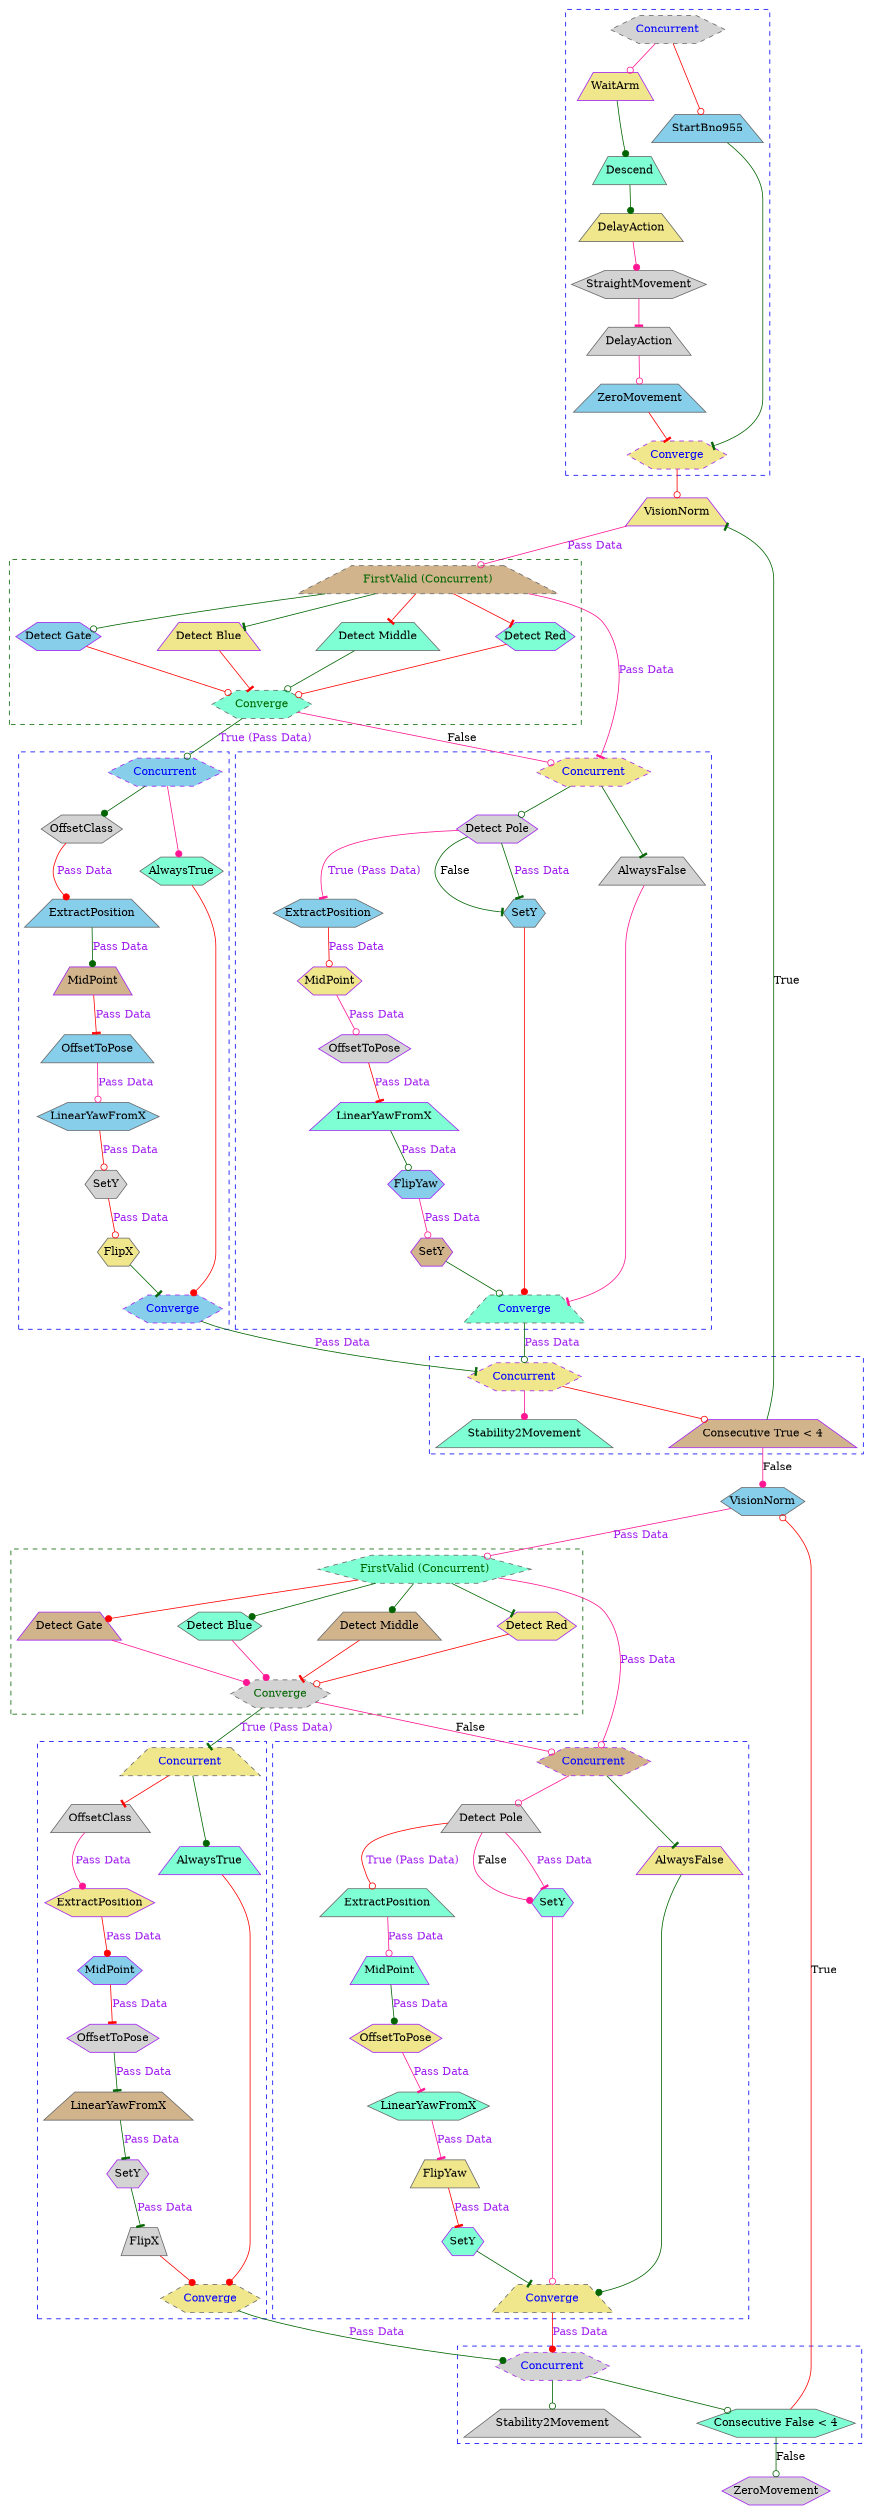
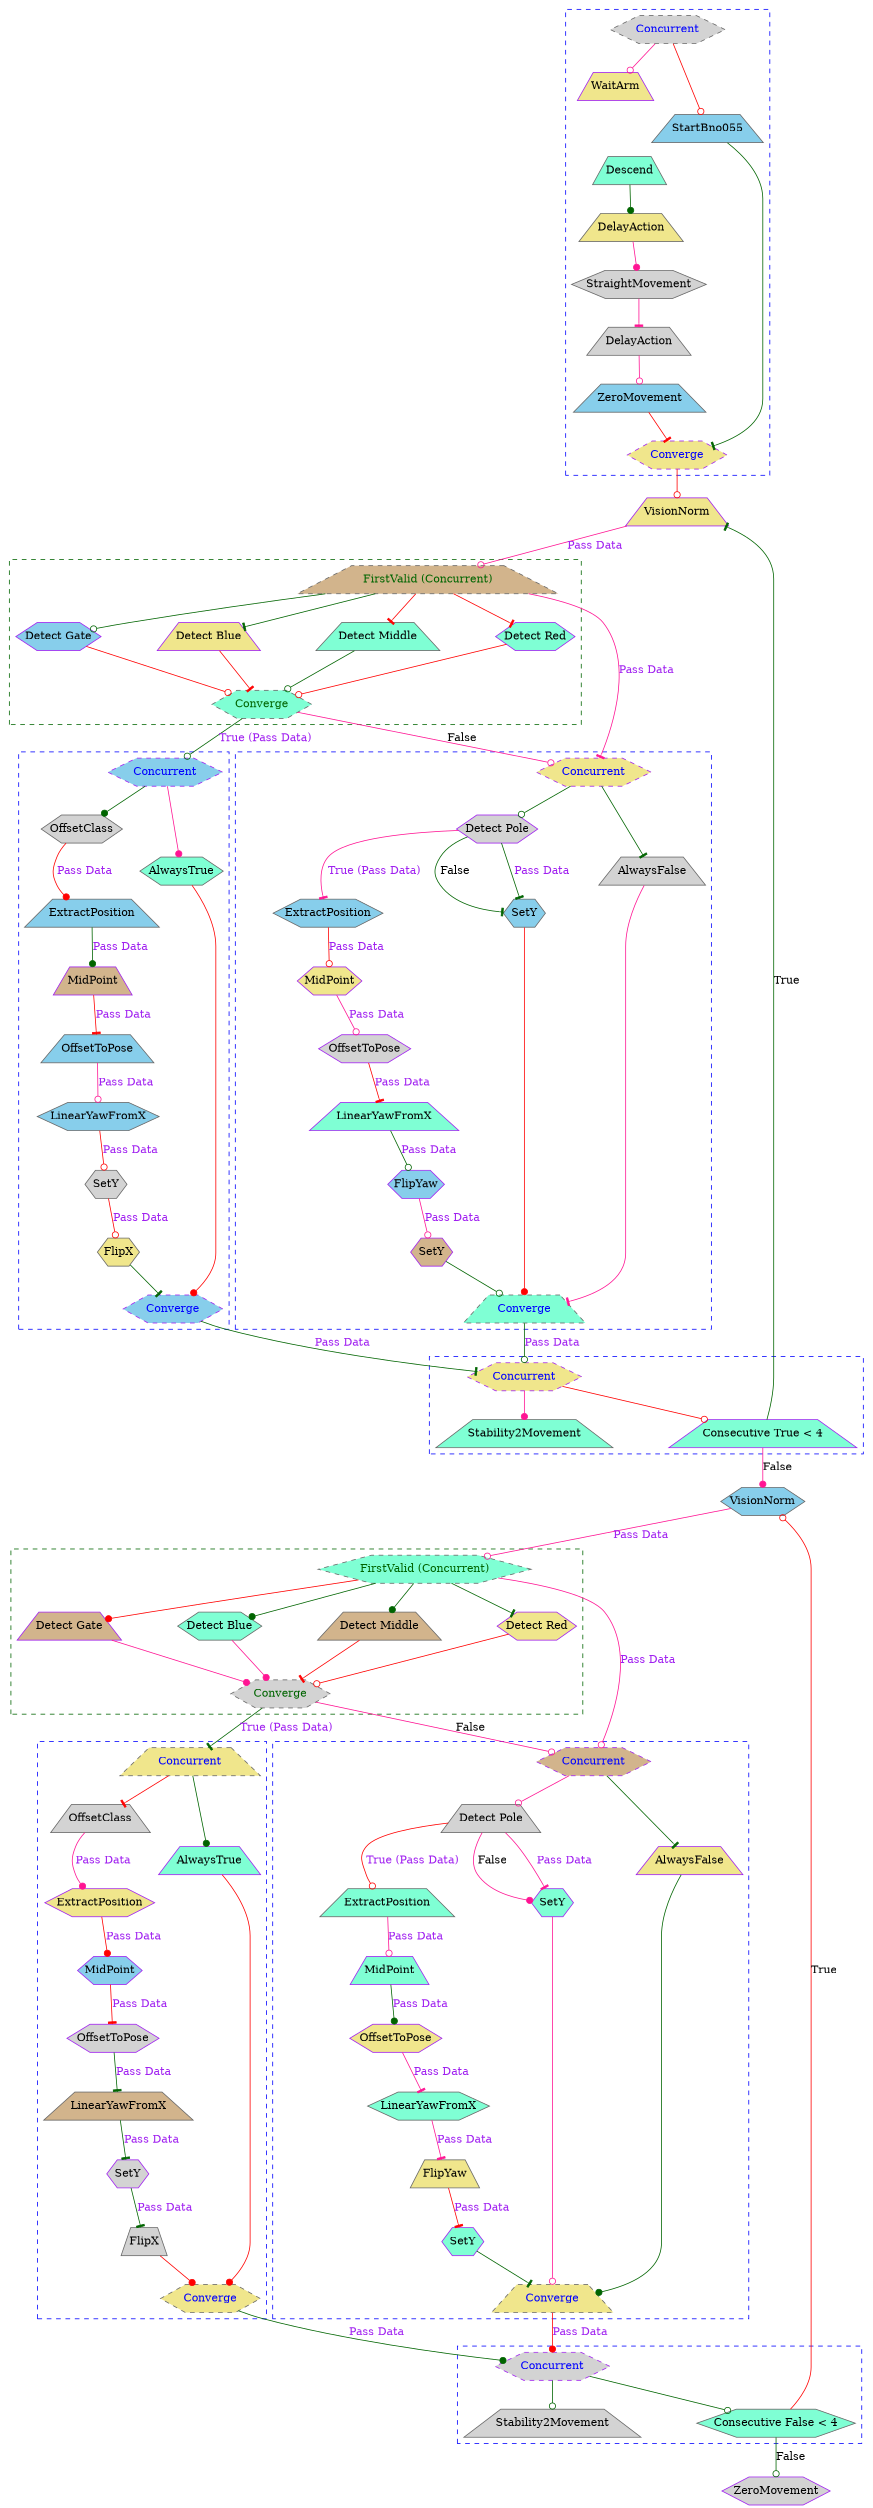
edge "WaitArm" -> "Descend": removed
node "StartBno955": label "StartBno955" -> "StartBno055"
node "Consecutive True < 4": fillcolor tan -> aquamarine
